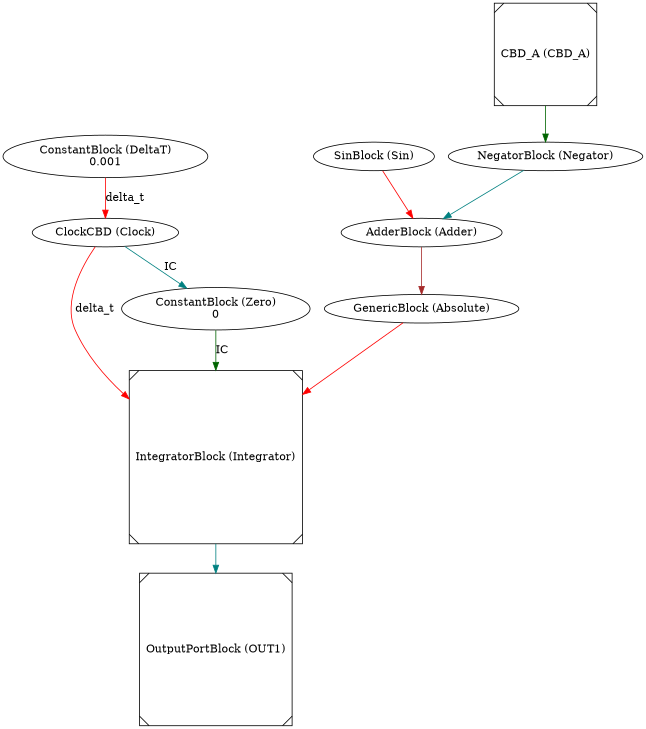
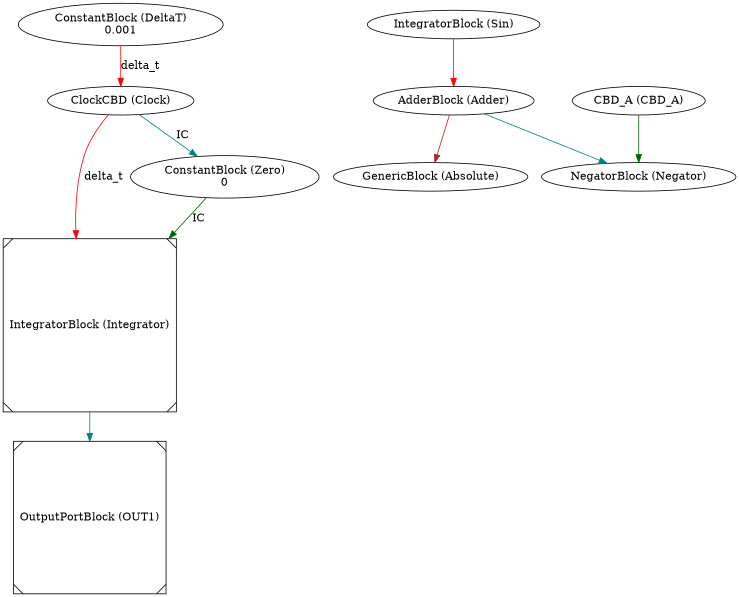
node "CBD_A (CBD_A)": shape Msquare -> ellipse
node "SinBlock (Sin)": label "SinBlock (Sin)" -> "IntegratorBlock (Sin)"
edge "NegatorBlock (Negator)" -> "AdderBlock (Adder)": reversed
edge "GenericBlock (Absolute)" -> "IntegratorBlock (Integrator)": removed
